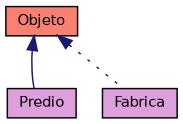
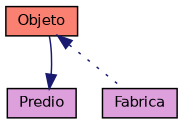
edge "Predio" -> "Objeto": reversed
